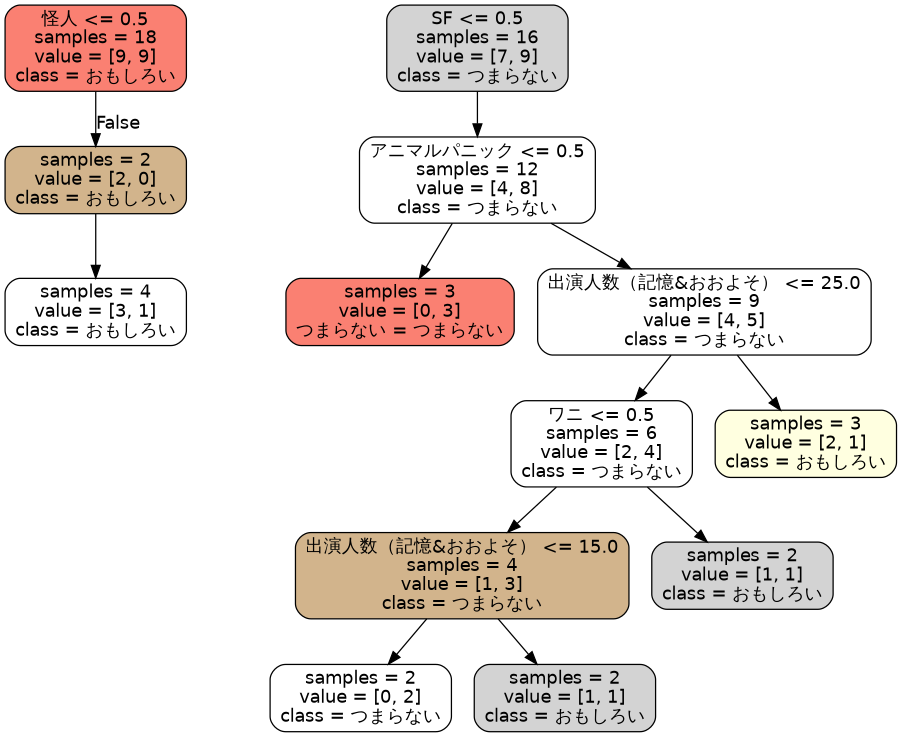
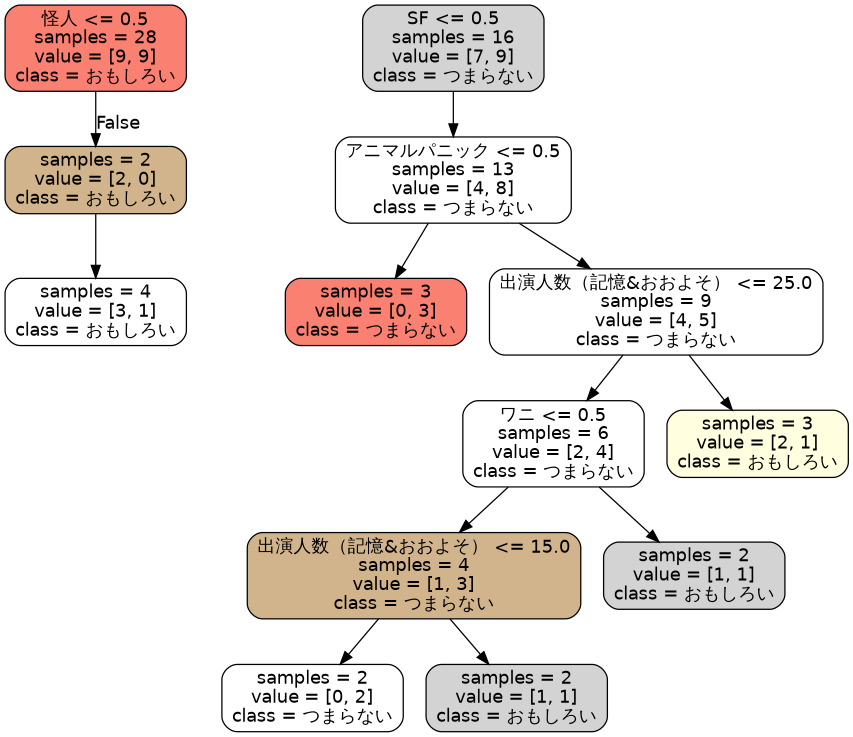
node "怪人 <= 0.5 samples = 18 value = [9, 9] class = おもしろい": label "怪人 <= 0.5 samples = 18 value = [9, 9] class = おもしろい" -> "怪人 <= 0.5 samples = 28 value = [9, 9] class = おもしろい"
node "アニマルパニック <= 0.5 samples = 12 value = [4, 8] class = つまらない": label "アニマルパニック <= 0.5 samples = 12 value = [4, 8] class = つまらない" -> "アニマルパニック <= 0.5 samples = 13 value = [4, 8] class = つまらない"
node "samples = 3 value = [0, 3] つまらない = つまらない": label "samples = 3 value = [0, 3] つまらない = つまらない" -> "samples = 3 value = [0, 3] class = つまらない"
